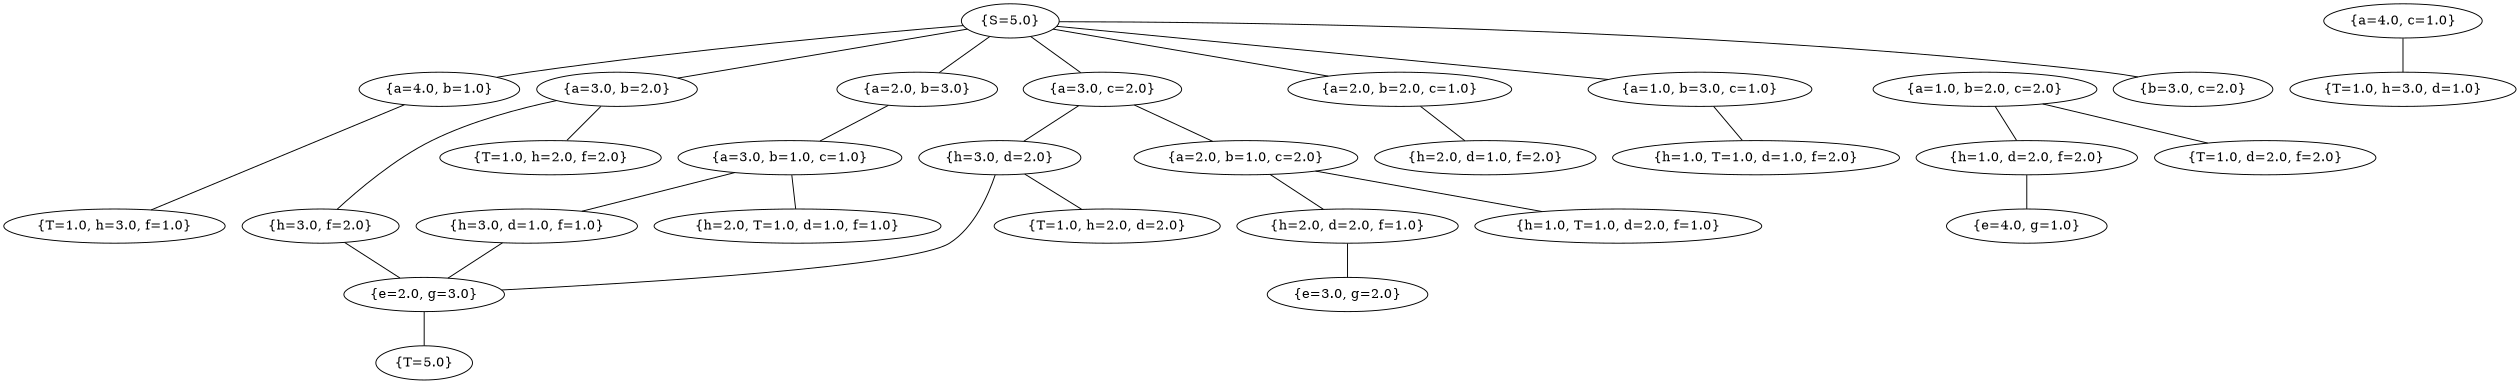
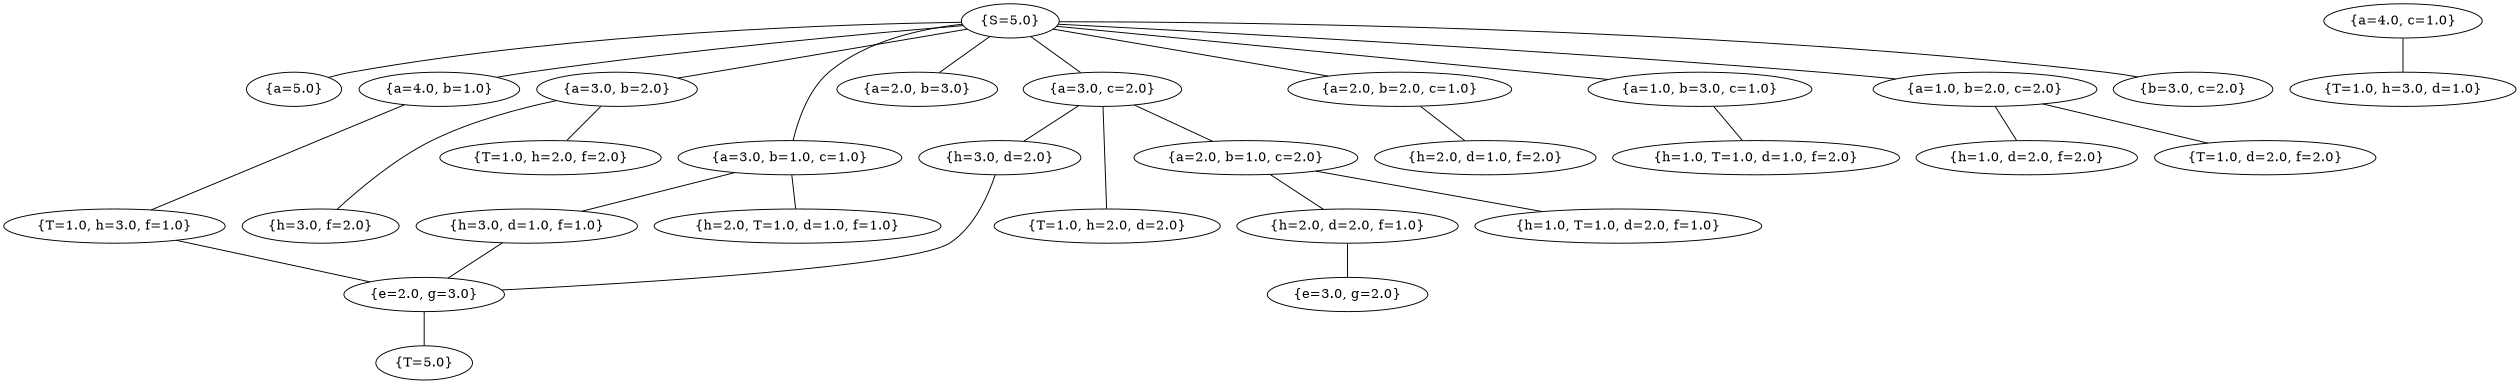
edge "{S=5.0}" -- "{a=1.0, b=2.0, c=2.0}": added
node "{a=5.0}": added
edge "{a=2.0, b=3.0}" -- "{a=3.0, b=1.0, c=1.0}": now "{S=5.0}" -- "{a=3.0, b=1.0, c=1.0}"
edge "{h=3.0, d=2.0}" -- "{T=1.0, h=2.0, d=2.0}": now "{a=3.0, c=2.0}" -- "{T=1.0, h=2.0, d=2.0}"
node "{e=4.0, g=1.0}": removed
edge "{h=3.0, f=2.0}" -- "{e=2.0, g=3.0}": now "{T=1.0, h=3.0, f=1.0}" -- "{e=2.0, g=3.0}"
